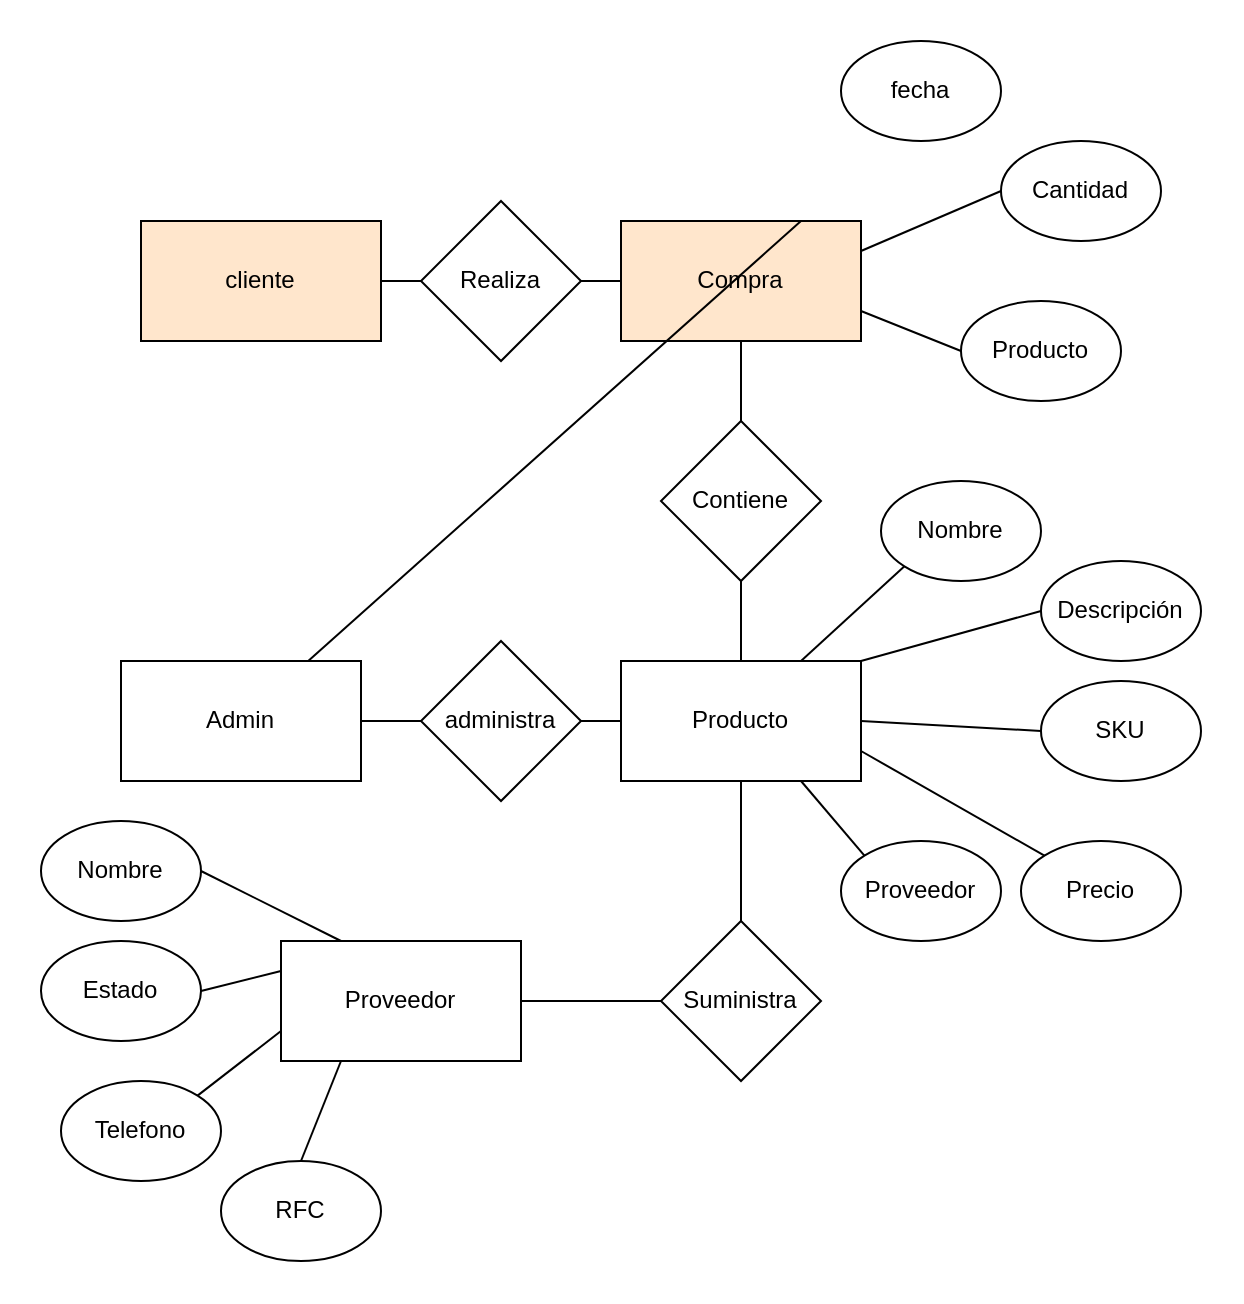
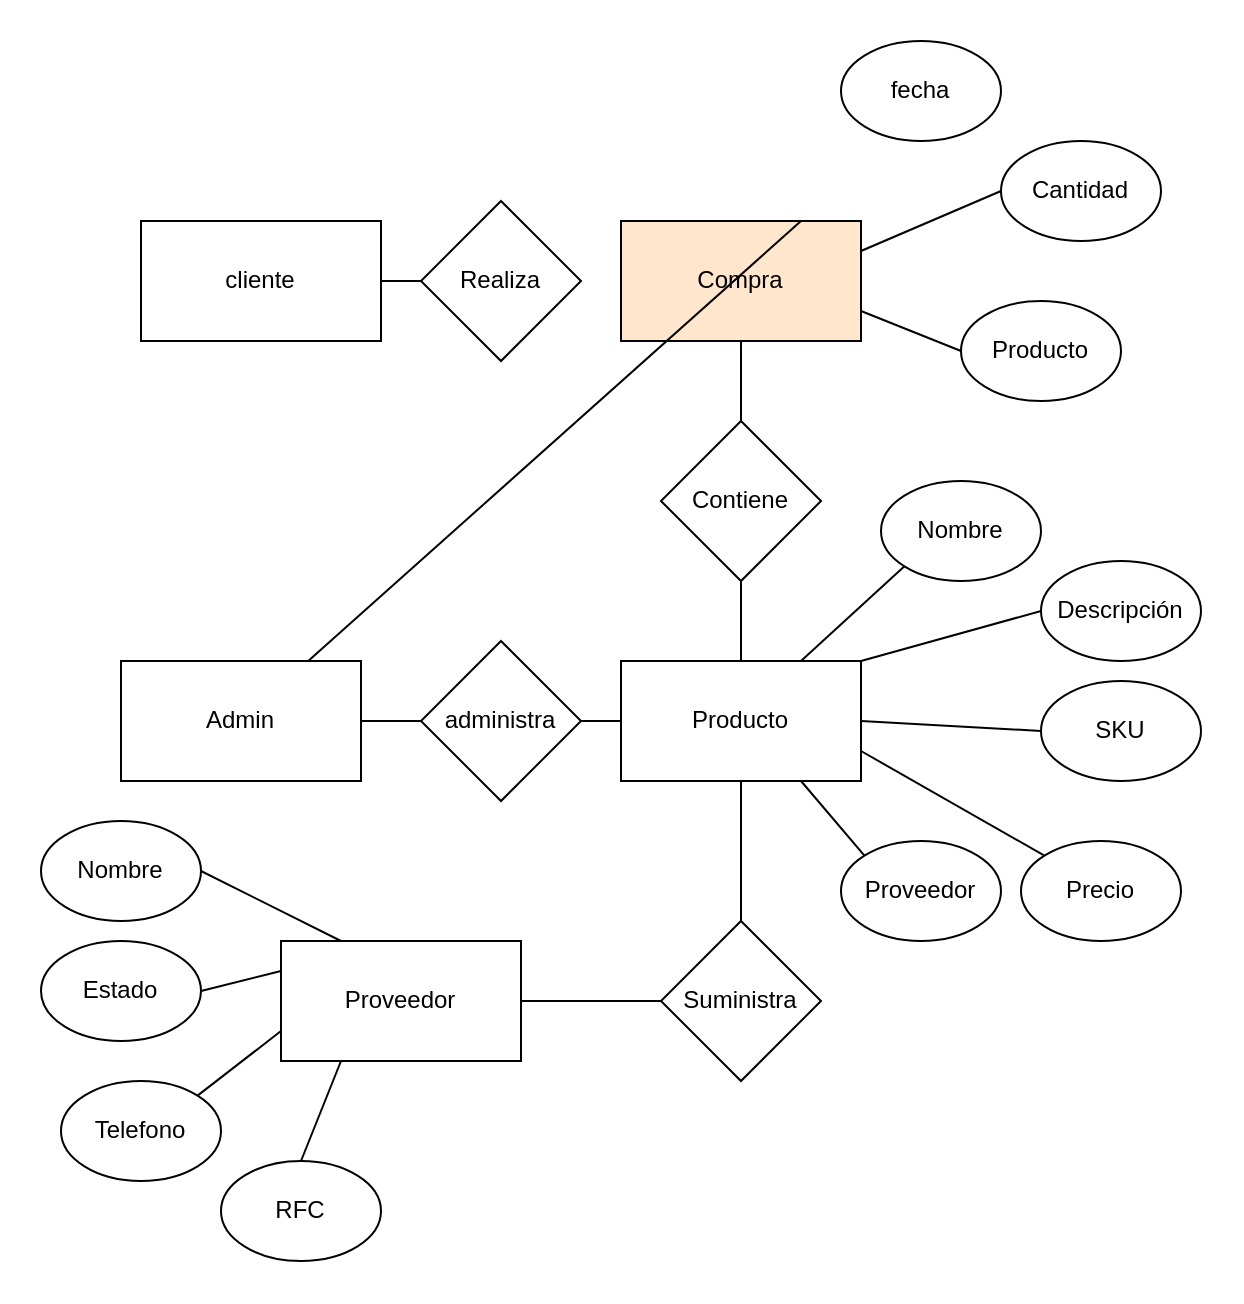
node "cliente": fillcolor #ffe6cc -> #ffffff
edge "Realiza" -- "Compra": removed
